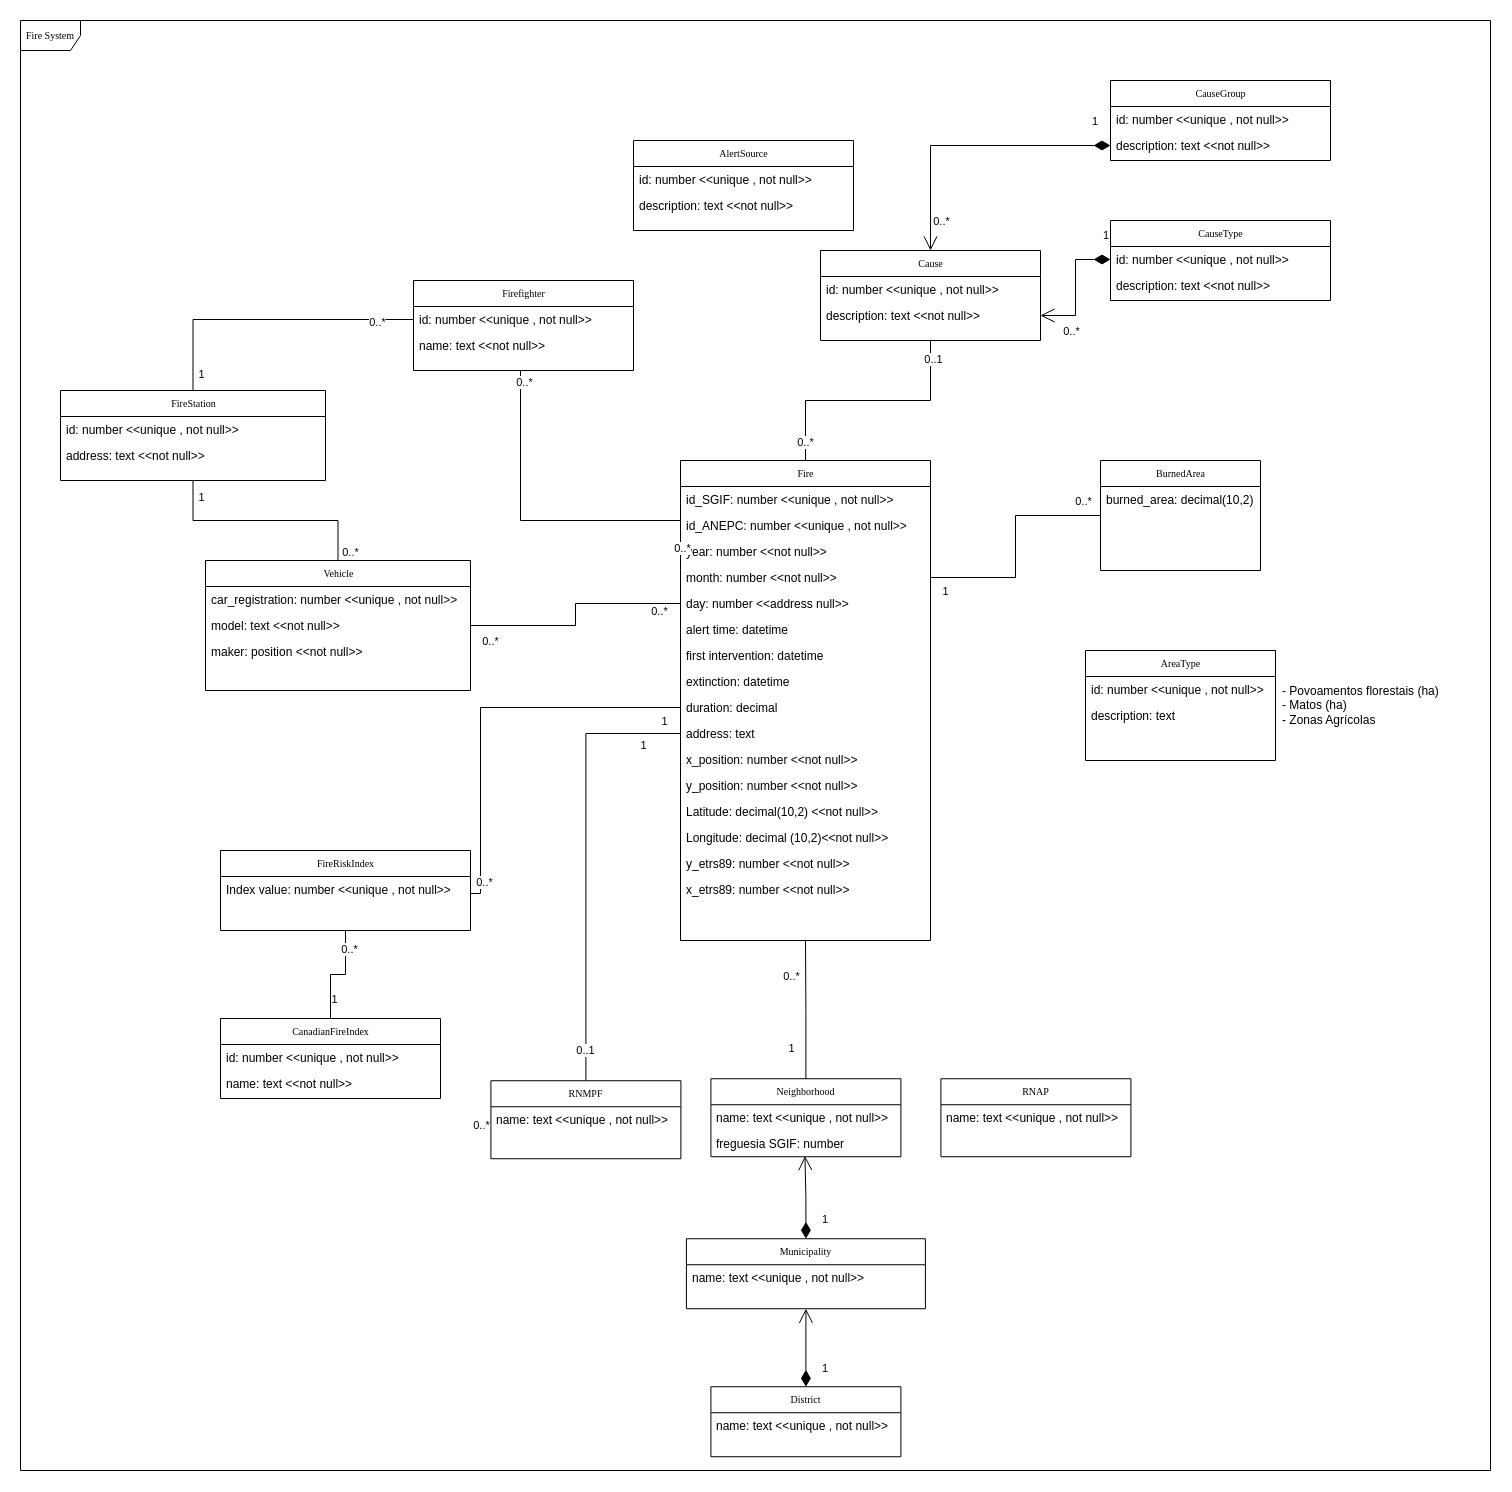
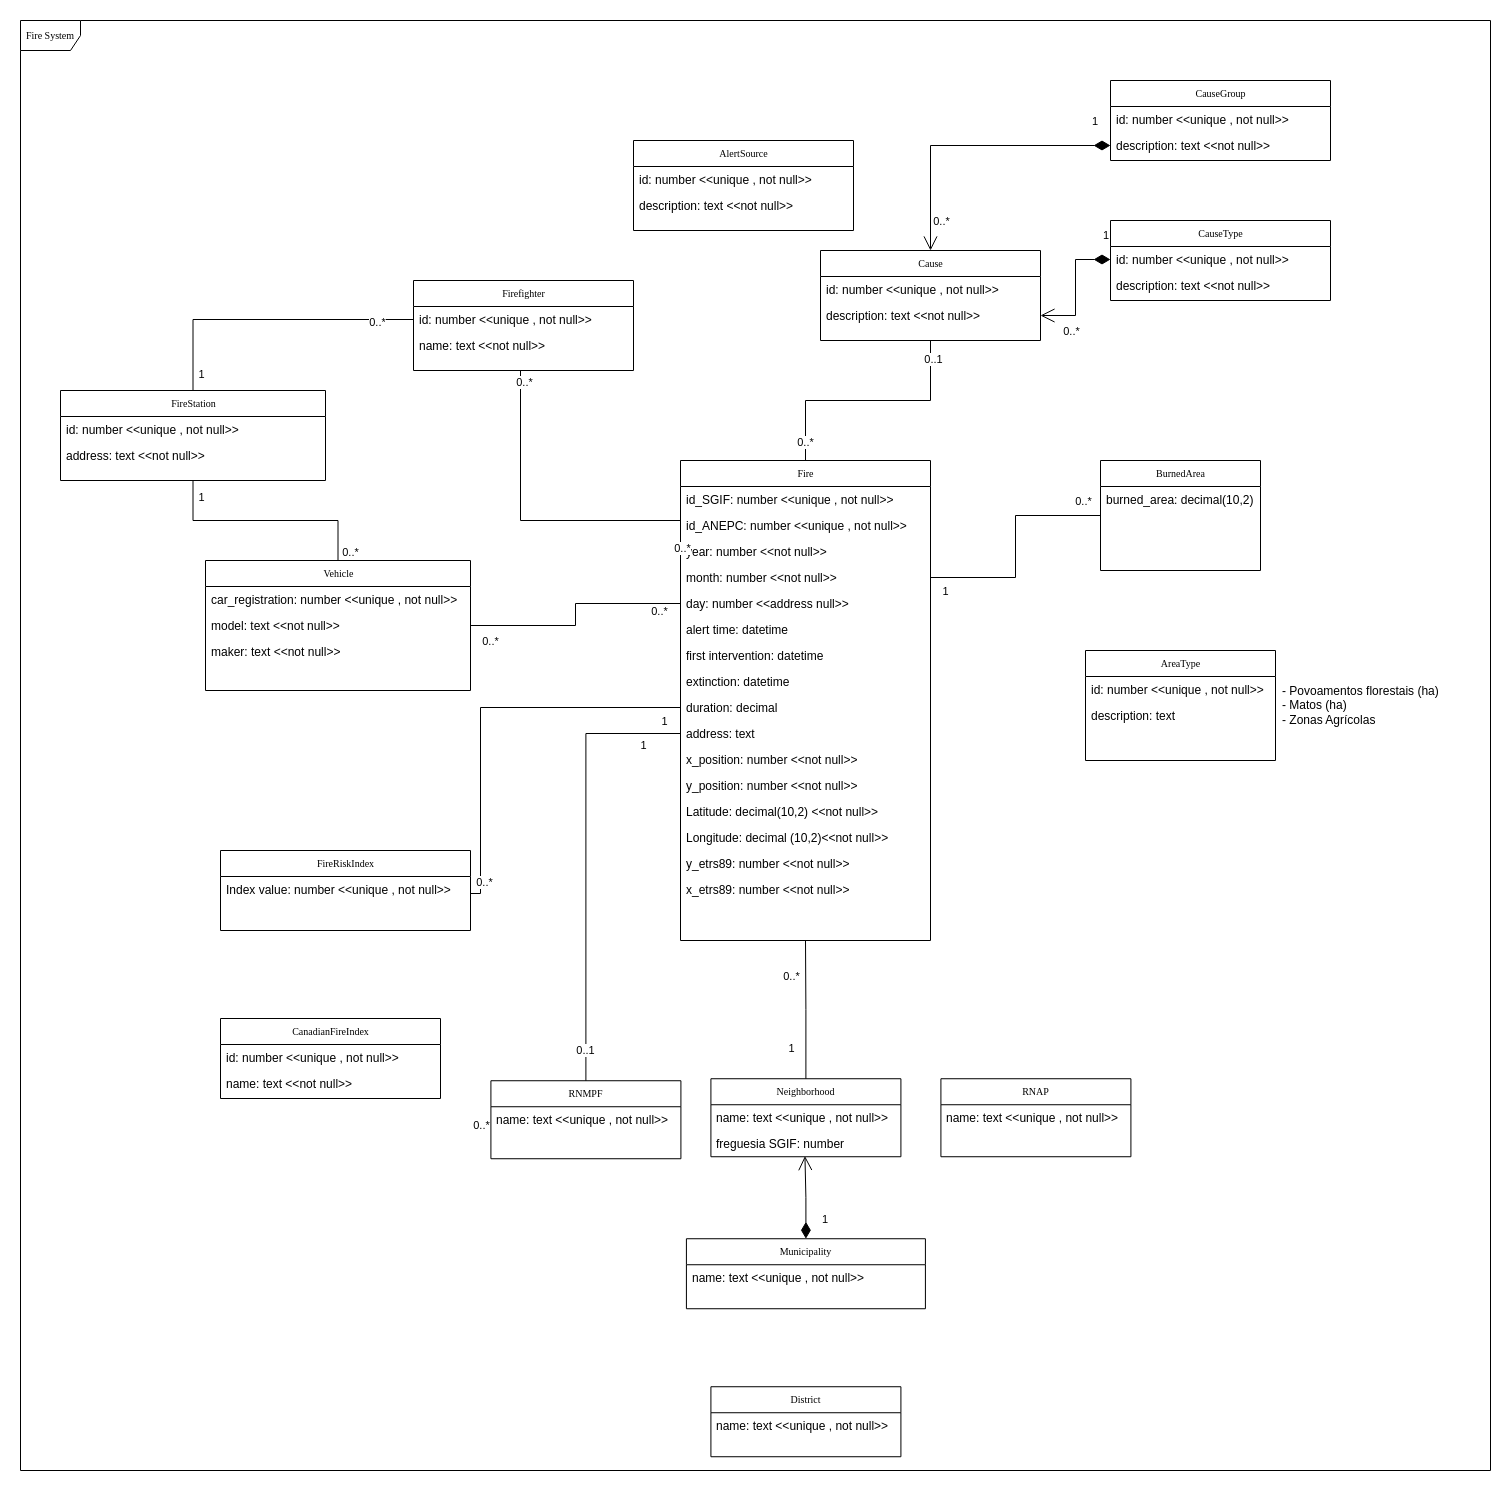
node "maker: position <<not null>>": label "maker: position <<not null>>" -> "maker: text <<not null>>"
edge "FireRiskIndex" -- "CanadianFireIndex": removed, labels "0..*", "1"
edge "Municipality" -- "District": removed, label "1"
